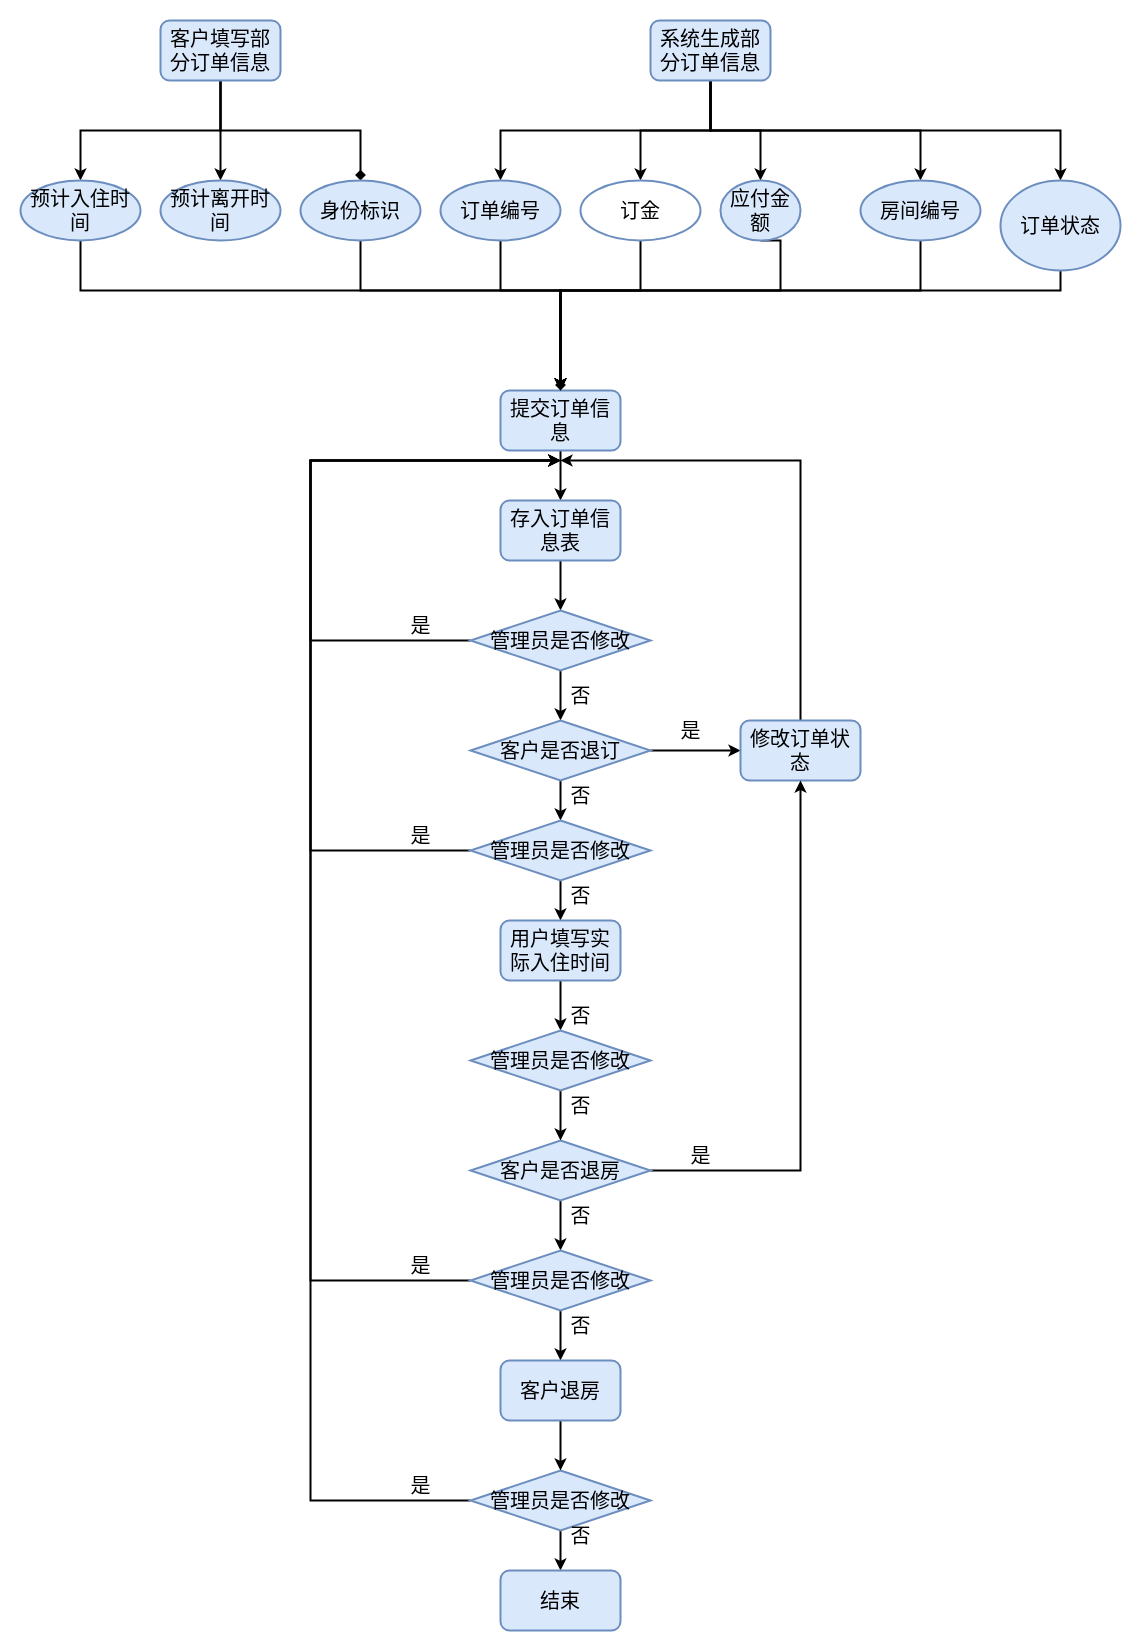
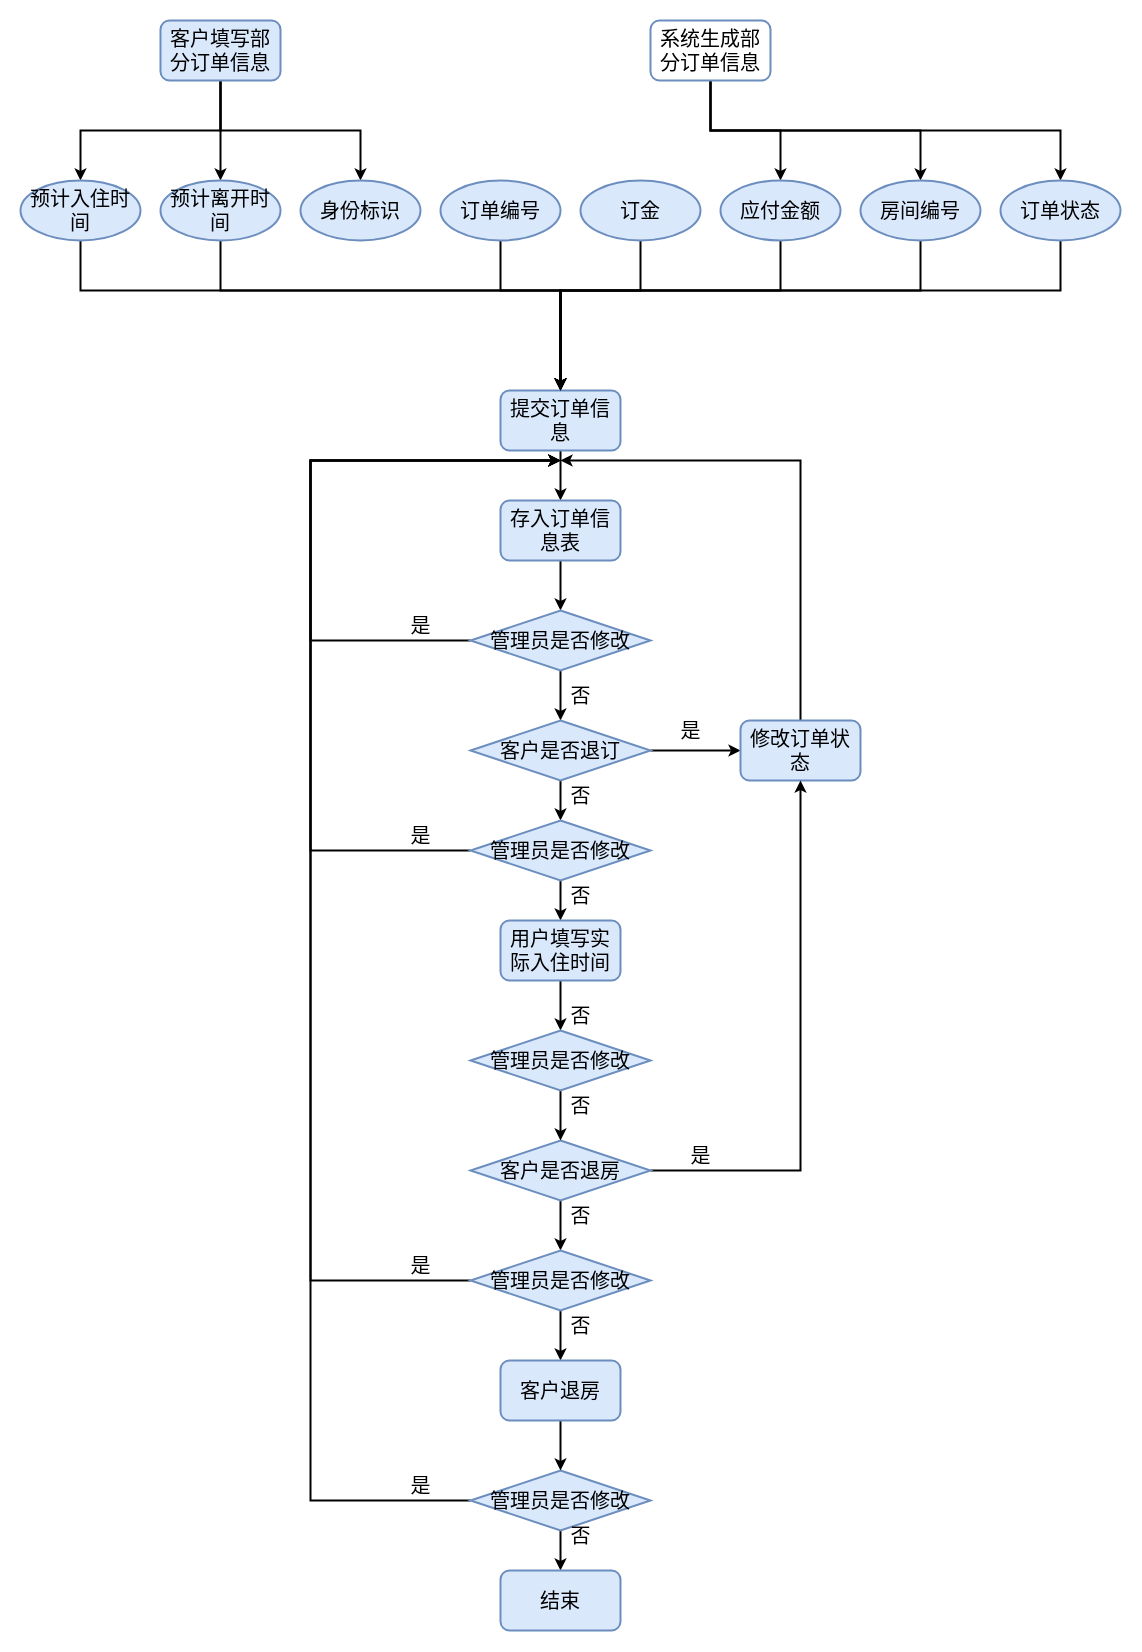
node "系统生成部分订单信息": fillcolor #dae8fc -> #ffffff
edge "系统生成部分订单信息" -> "订单编号": removed
edge "系统生成部分订单信息" -> "订金": removed
edge "客户填写部分订单信息" -> "身份标识": arrowhead diamond -> classic
node "订金": fillcolor #ffffff -> #dae8fc
node "应付金额": size 80x60 -> 120x60
node "订单状态": size 120x90 -> 120x60
edge "预计离开时间" -> "提交订单信息": added
edge "身份标识" -> "提交订单信息": removed
edge "预计入住时间" -> "提交订单信息": arrowhead diamond -> classic
